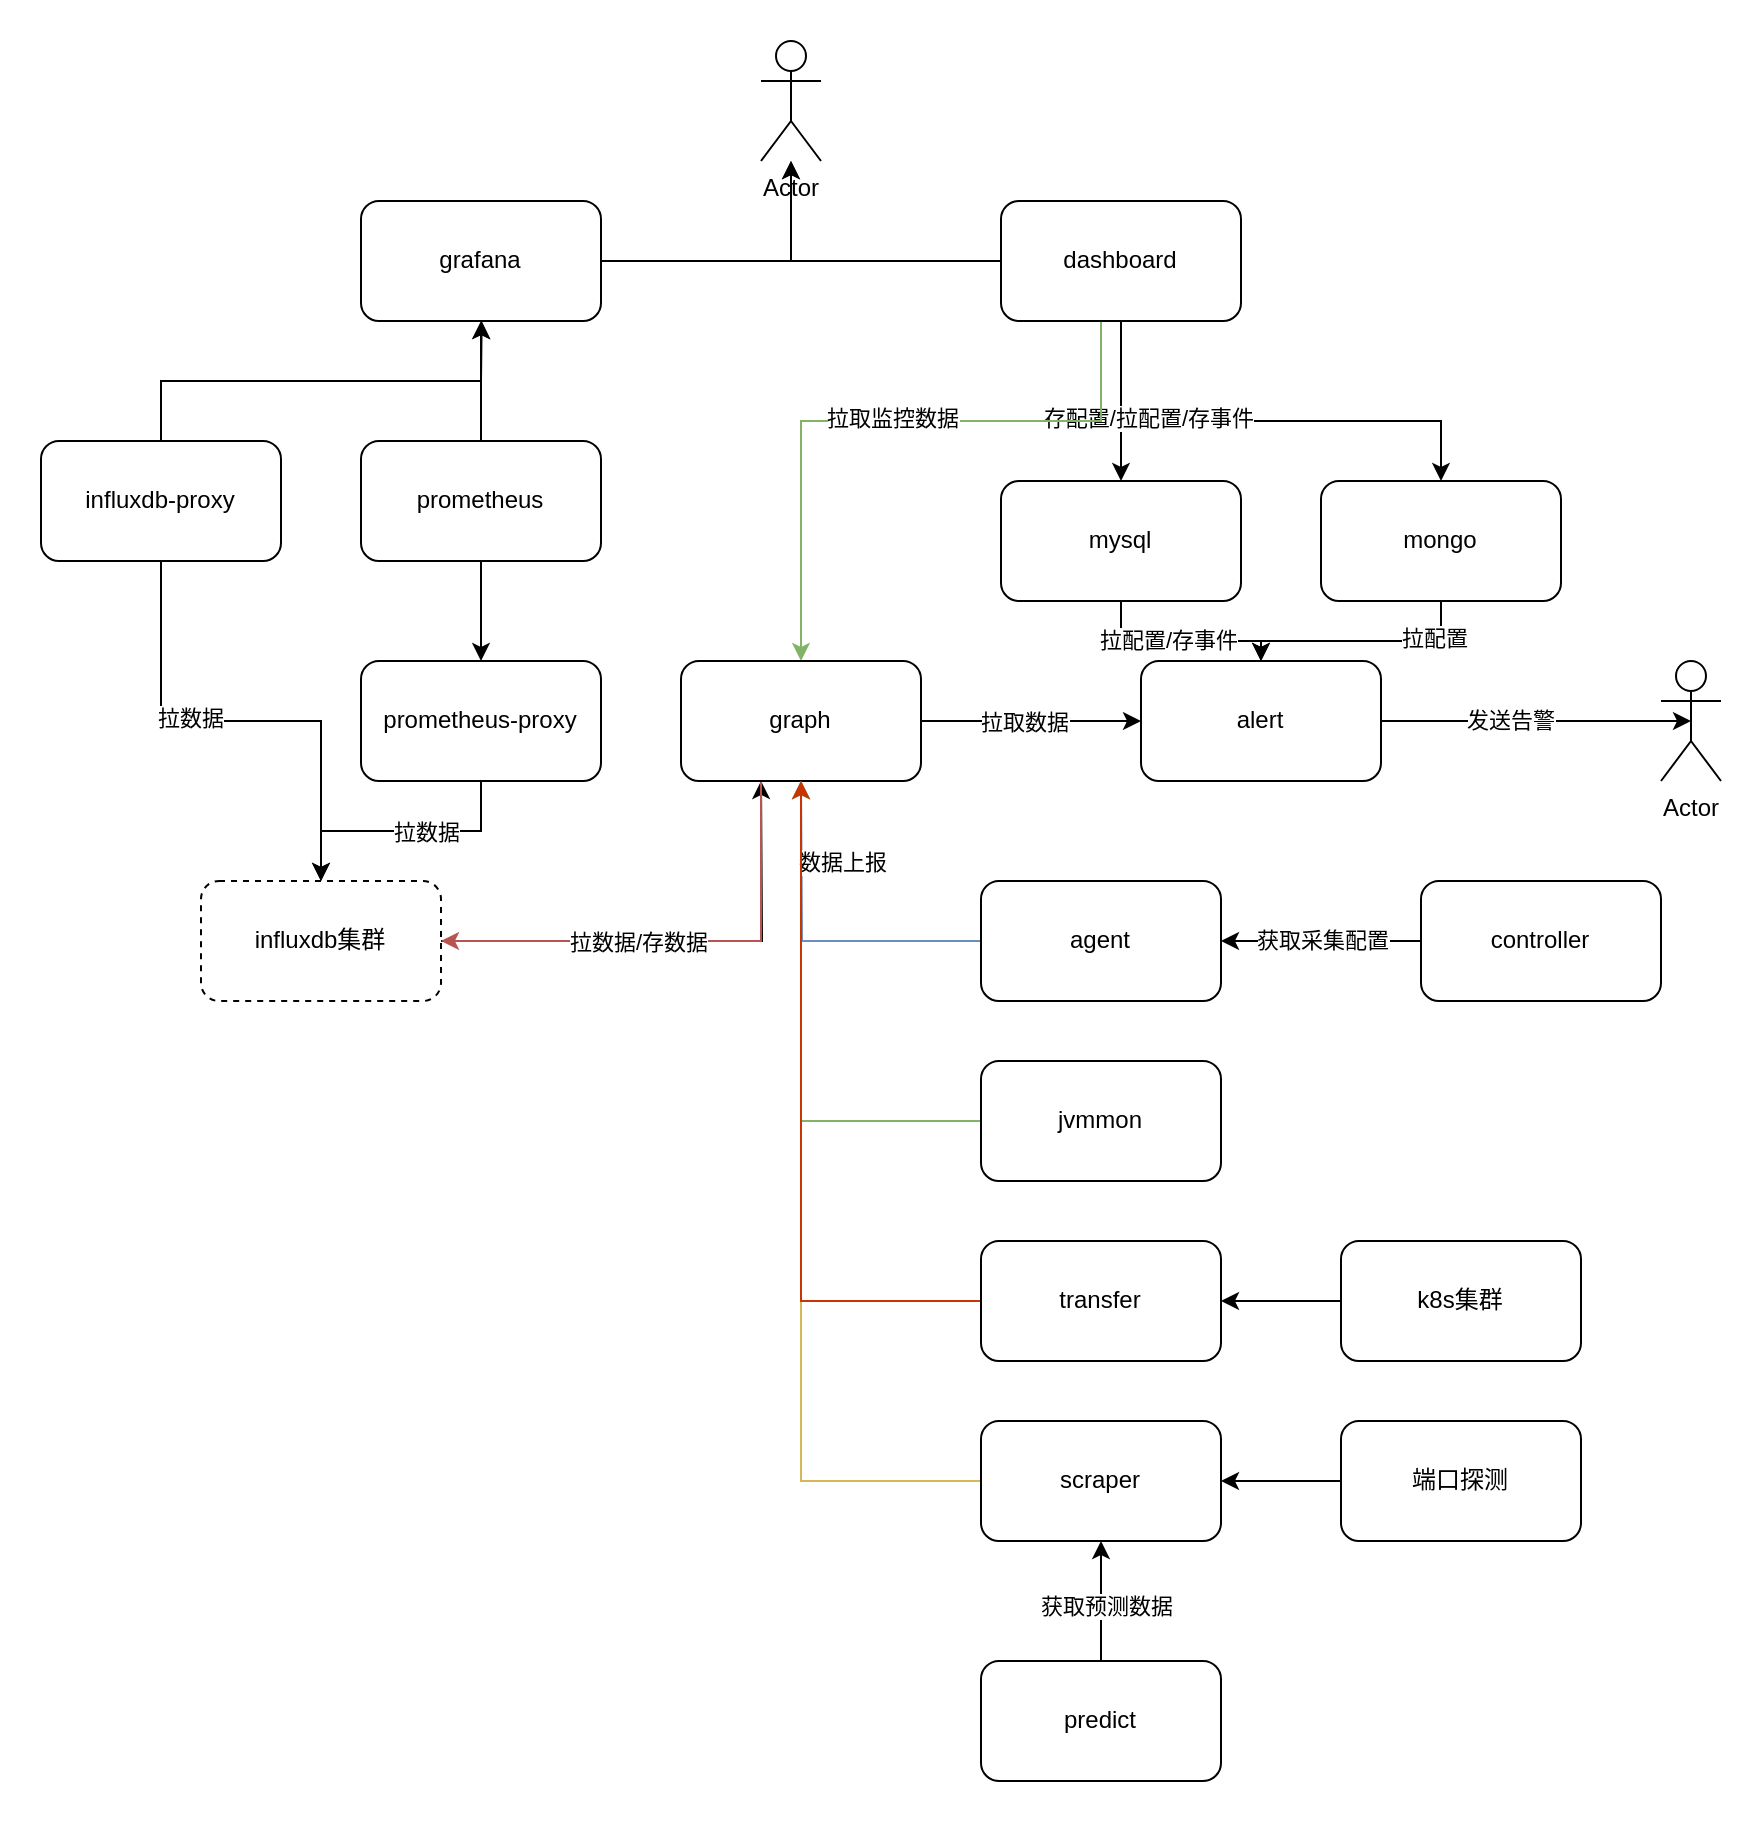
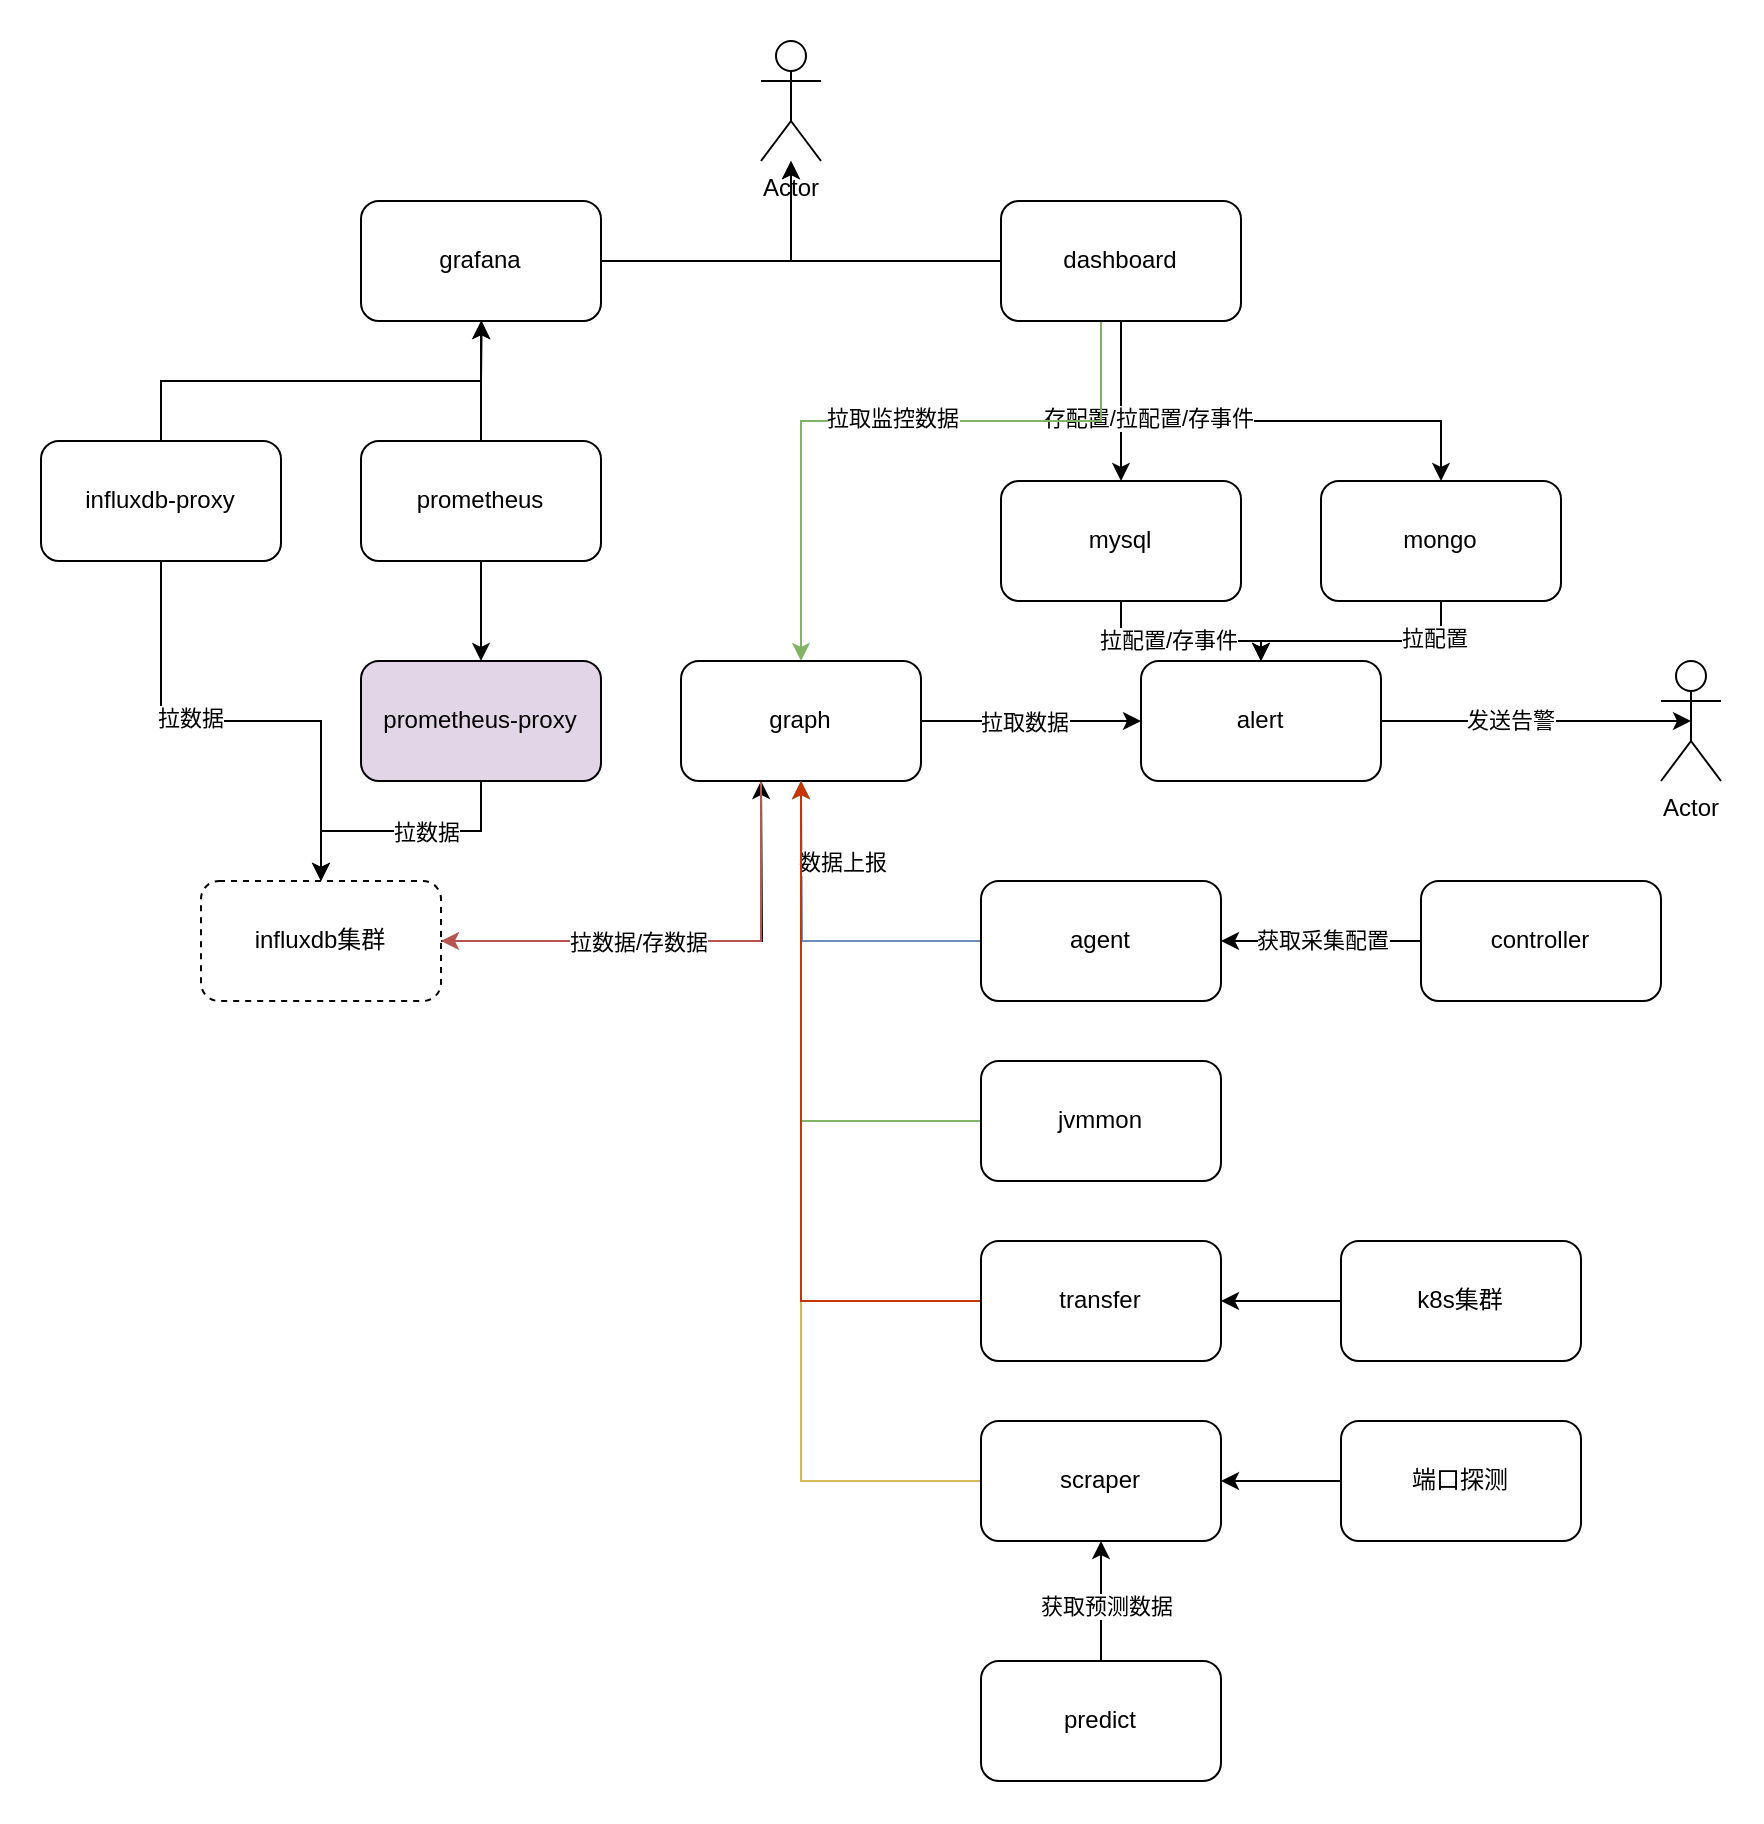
node "prometheus-proxy": fillcolor #ffffff -> #e1d5e7
